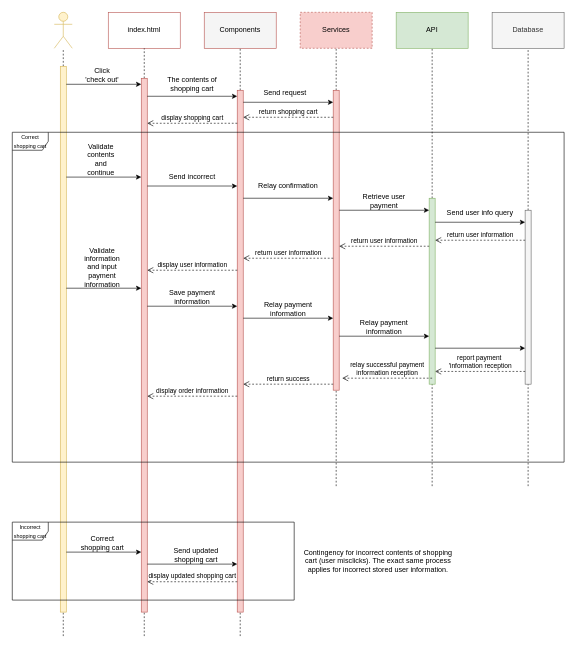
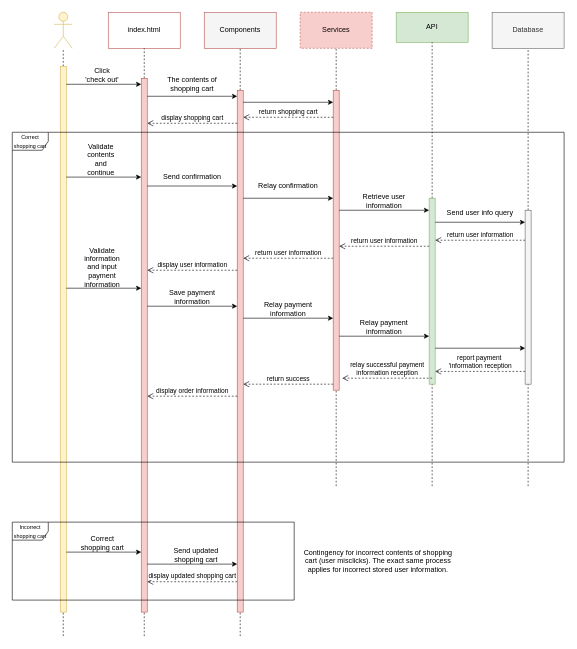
node "API": size 72x36 -> 72x30
node "Send request": removed
node "Send incorrect": label "Send incorrect" -> "Send confirmation"
node "Retrieve user payment": label "Retrieve user payment" -> "Retrieve user information"
